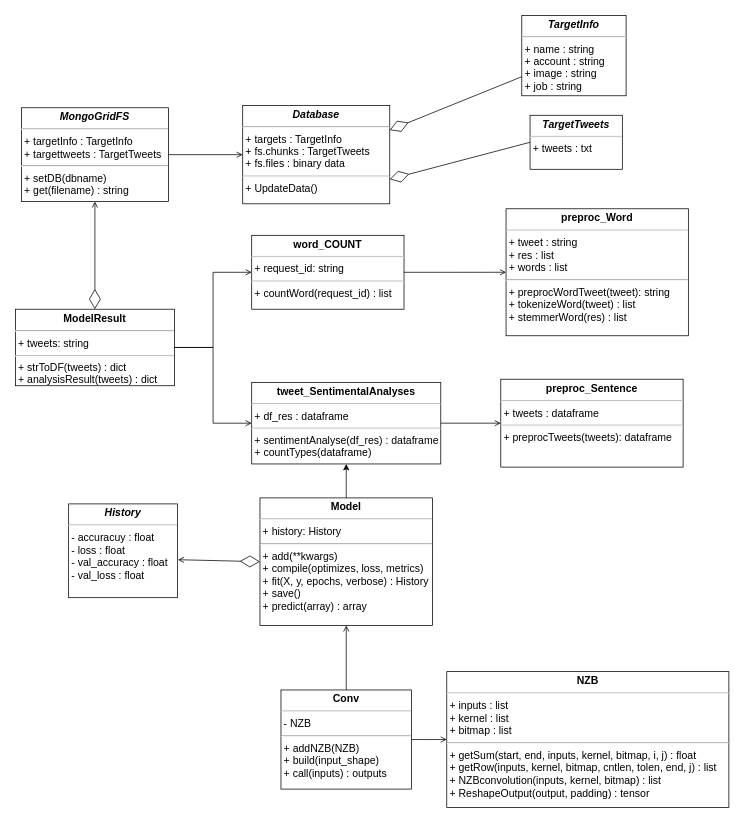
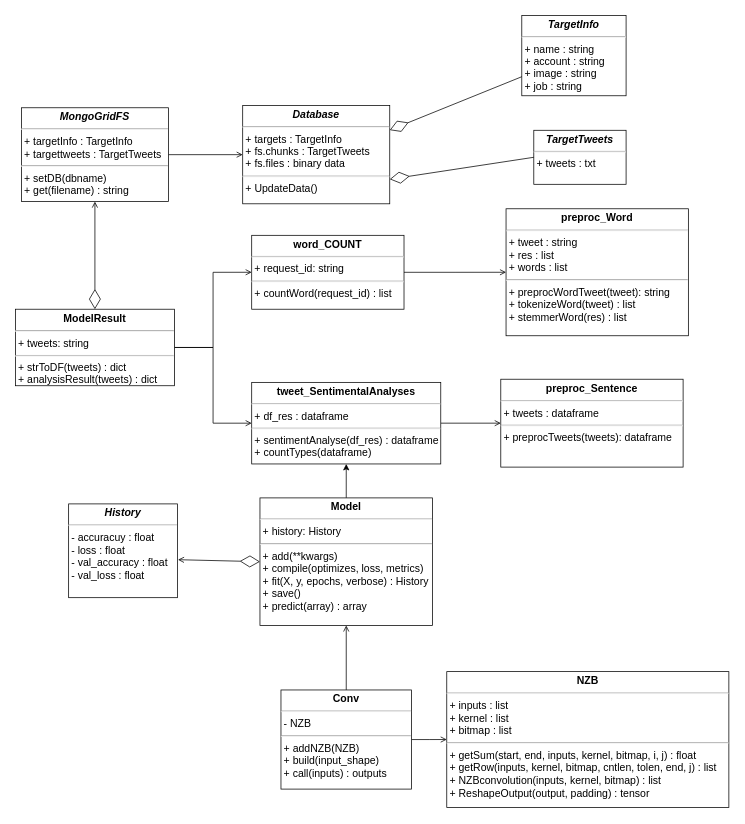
node "TargetTweets + tweets : txt": moved (576, 142) -> (580, 157)
